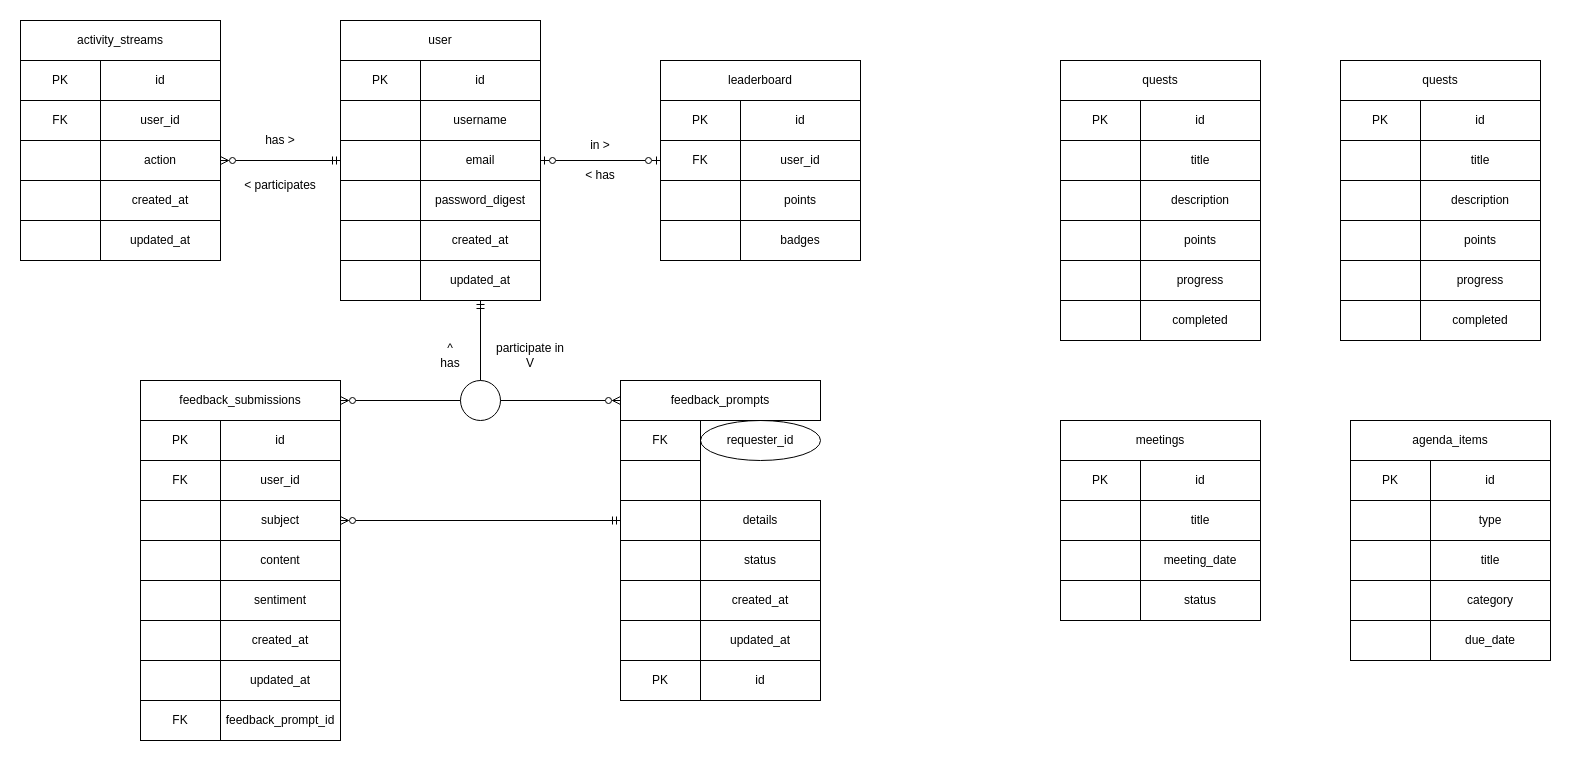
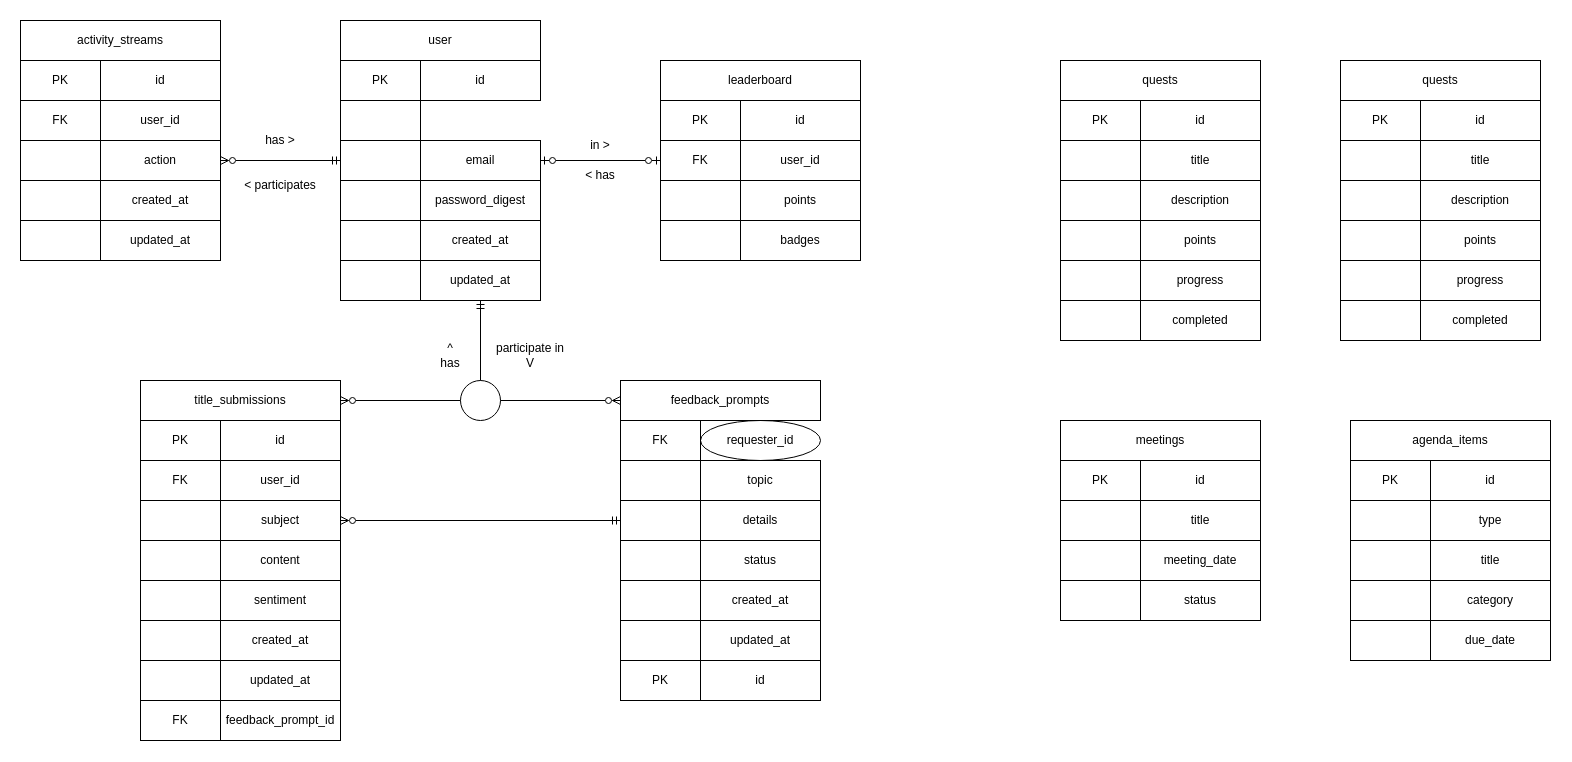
node "username": removed
node "feedback_submissions": label "feedback_submissions" -> "title_submissions"
node "topic": added
